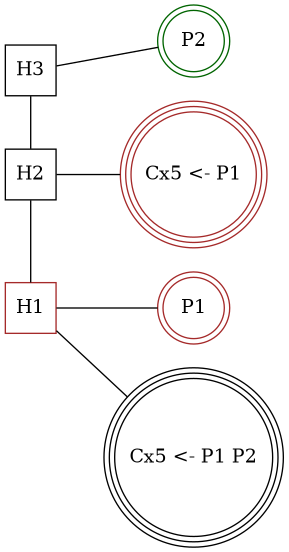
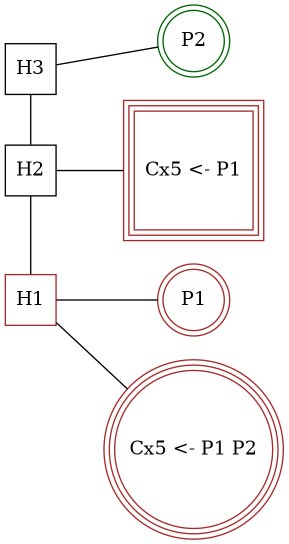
node "Cx5 <- P1": shape circle -> square
node "Cx5 <- P1 P2": color black -> brown
